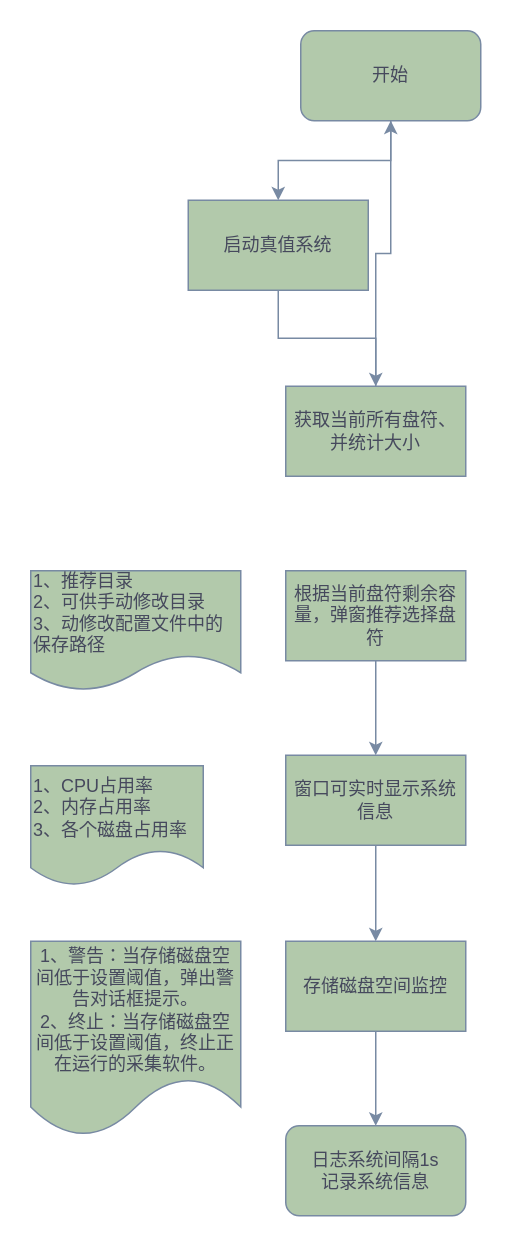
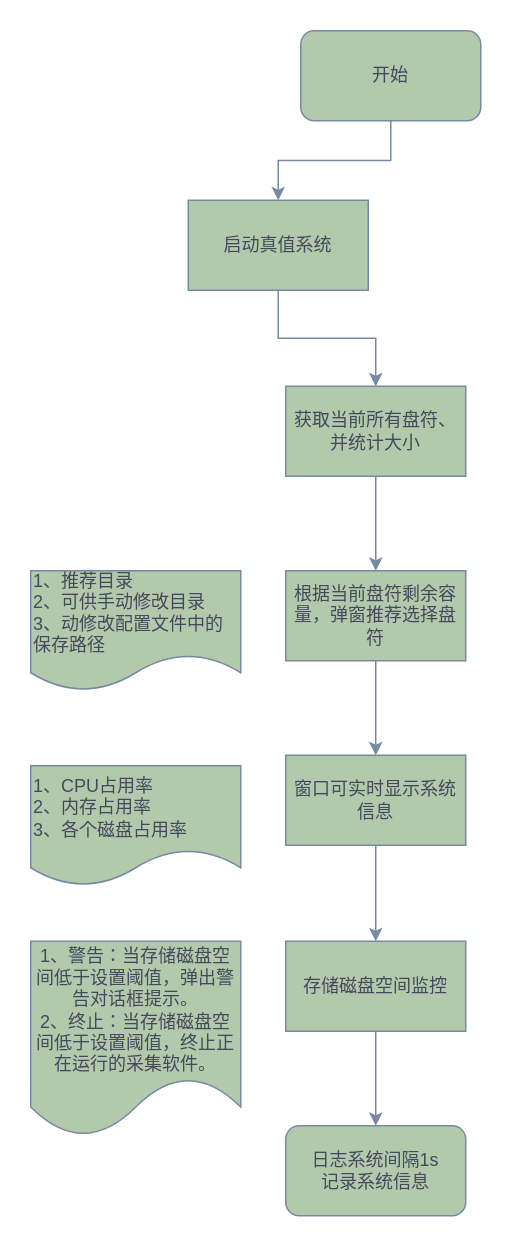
edge "获取当前所有盘符、并统计大小" -> "开始": now "获取当前所有盘符、并统计大小" -> "根据当前盘符剩余容量，弹窗推荐选择盘符"
node "1、CPU占用率 2、内存占用率 3、各个磁盘占用率": size 173x120 -> 210x120
